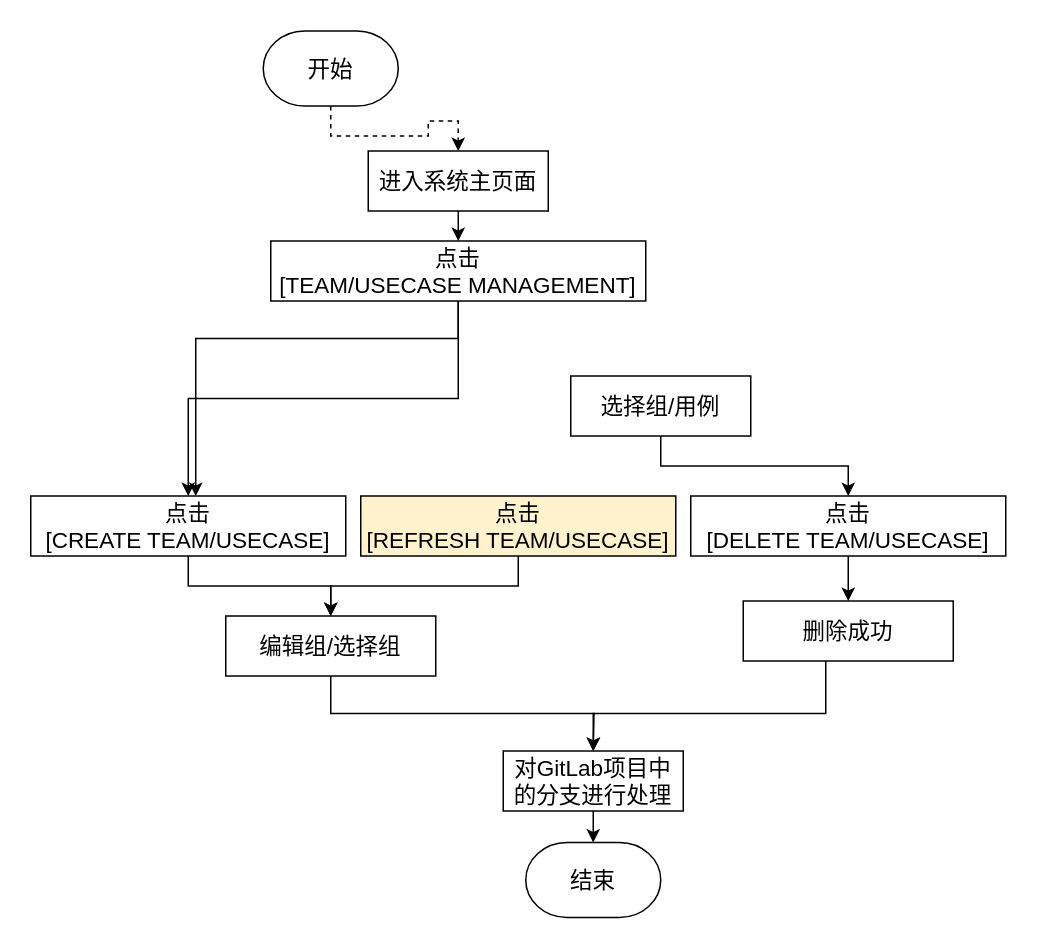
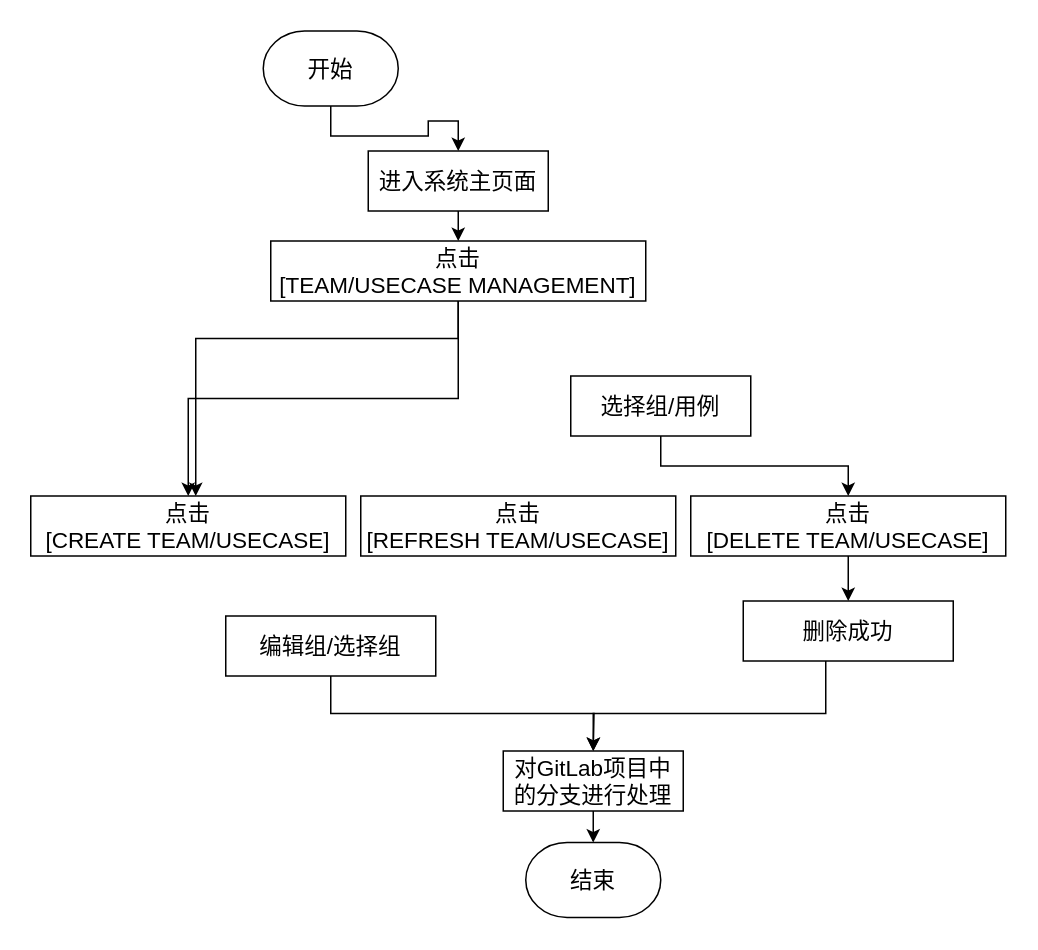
edge "开始" -> "进入系统主页面": style dashed -> solid
node "点击 [REFRESH TEAM/USECASE]": fillcolor #fff2cc -> #ffffff
edge "点击 [CREATE TEAM/USECASE]" -> "编辑组/选择组": removed
edge "点击 [REFRESH TEAM/USECASE]" -> "编辑组/选择组": removed
